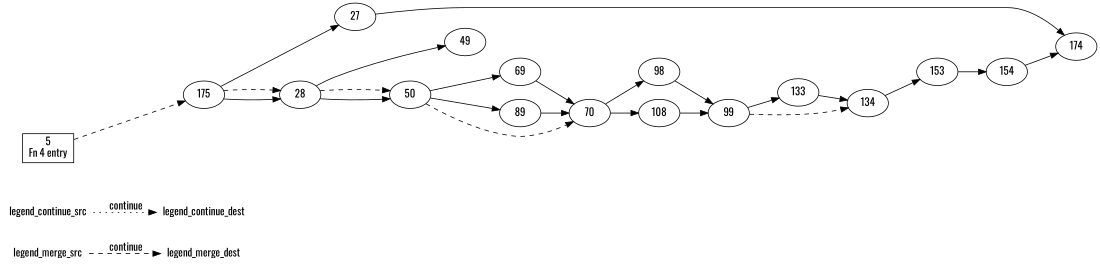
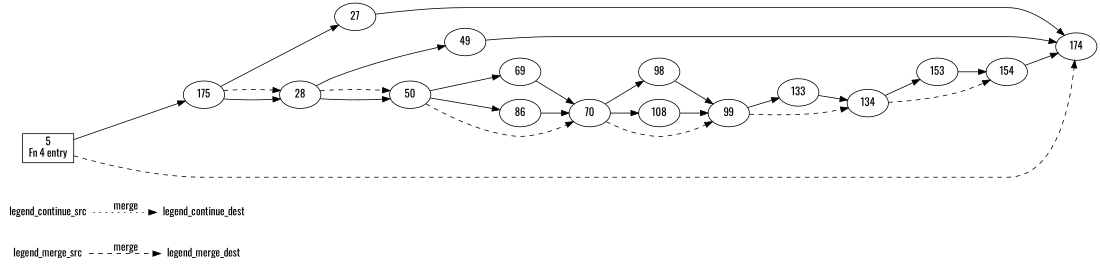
edge "49" -> "174": added
edge "134" -> "154": added
node "89": label "89" -> "86"
edge "5 Fn 4 entry" -> "175": style dashed -> solid
edge "70" -> "99": added
edge "5 Fn 4 entry" -> "174": added
edge "legend_continue_src" -> "legend_continue_dest": label " continue" -> " merge"
edge "legend_merge_src" -> "legend_merge_dest": label " continue" -> " merge"
